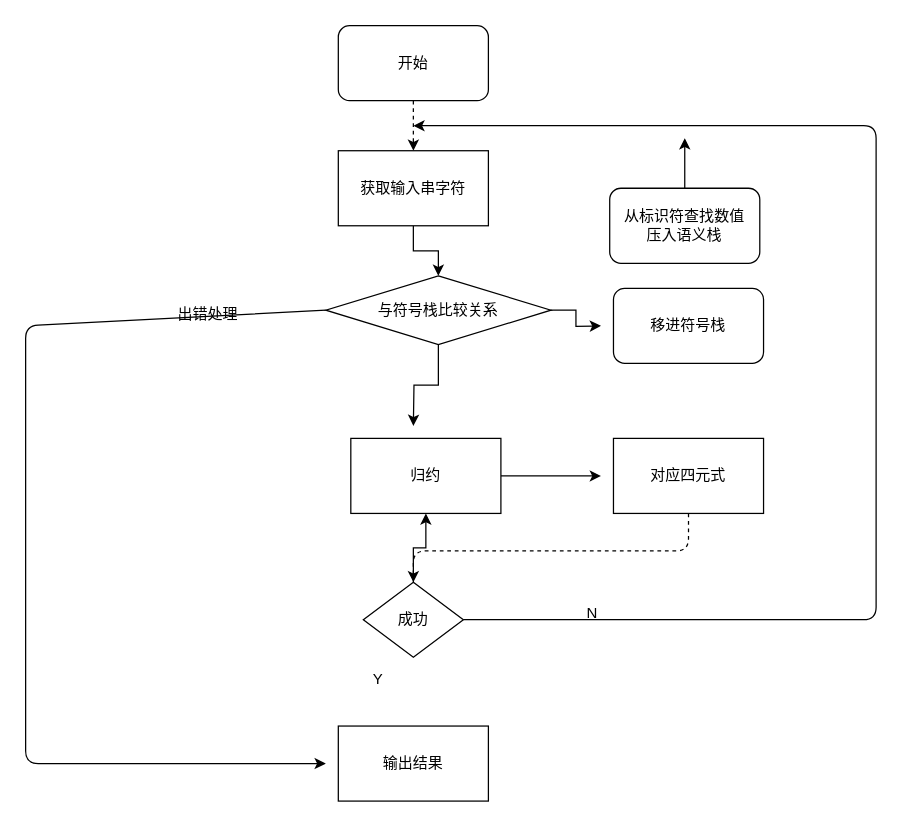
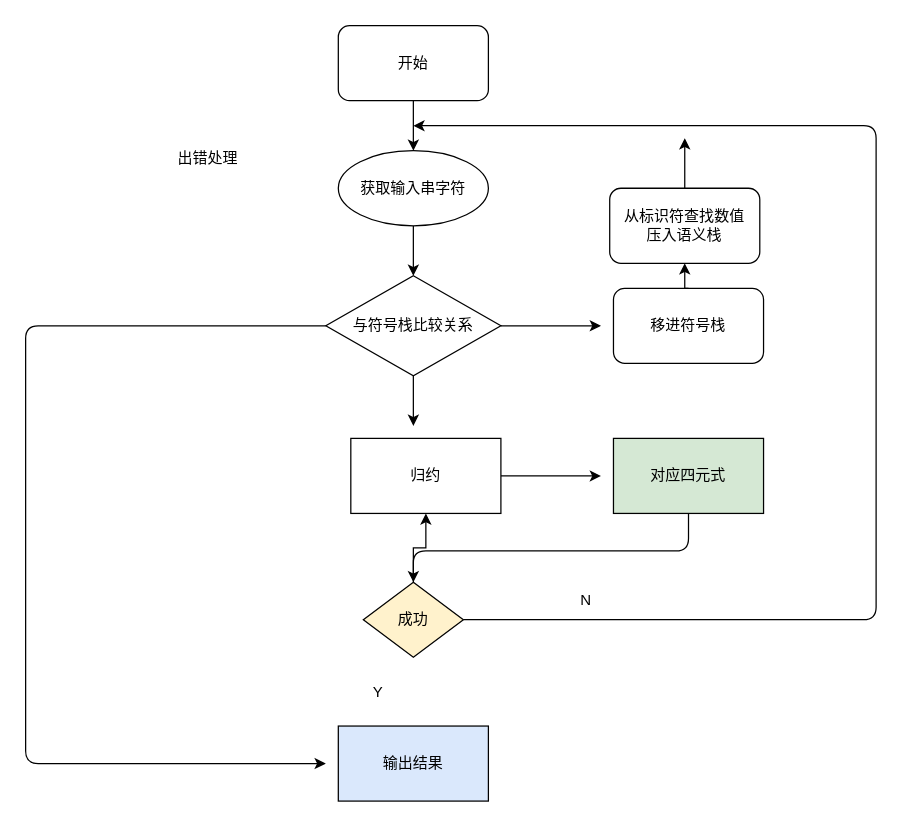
edge "开始" -> "获取输入串字符": style dashed -> solid
node "获取输入串字符": shape rectangle -> ellipse
edge "移进符号栈" -> "从标识符查找数值 压入语义栈": added
node "与符号栈比较关系": size 225x69 -> 175x100
node "出错处理": moved (213, 314) -> (213, 158)
node "对应四元式": fillcolor #ffffff -> #d5e8d4
edge "对应四元式" -> "成功": style dashed -> solid
node "N": moved (597, 613) -> (591, 601)
node "成功": fillcolor #ffffff -> #fff2cc
node "Y": moved (383, 679) -> (383, 692)
node "输出结果": fillcolor #ffffff -> #dae8fc
